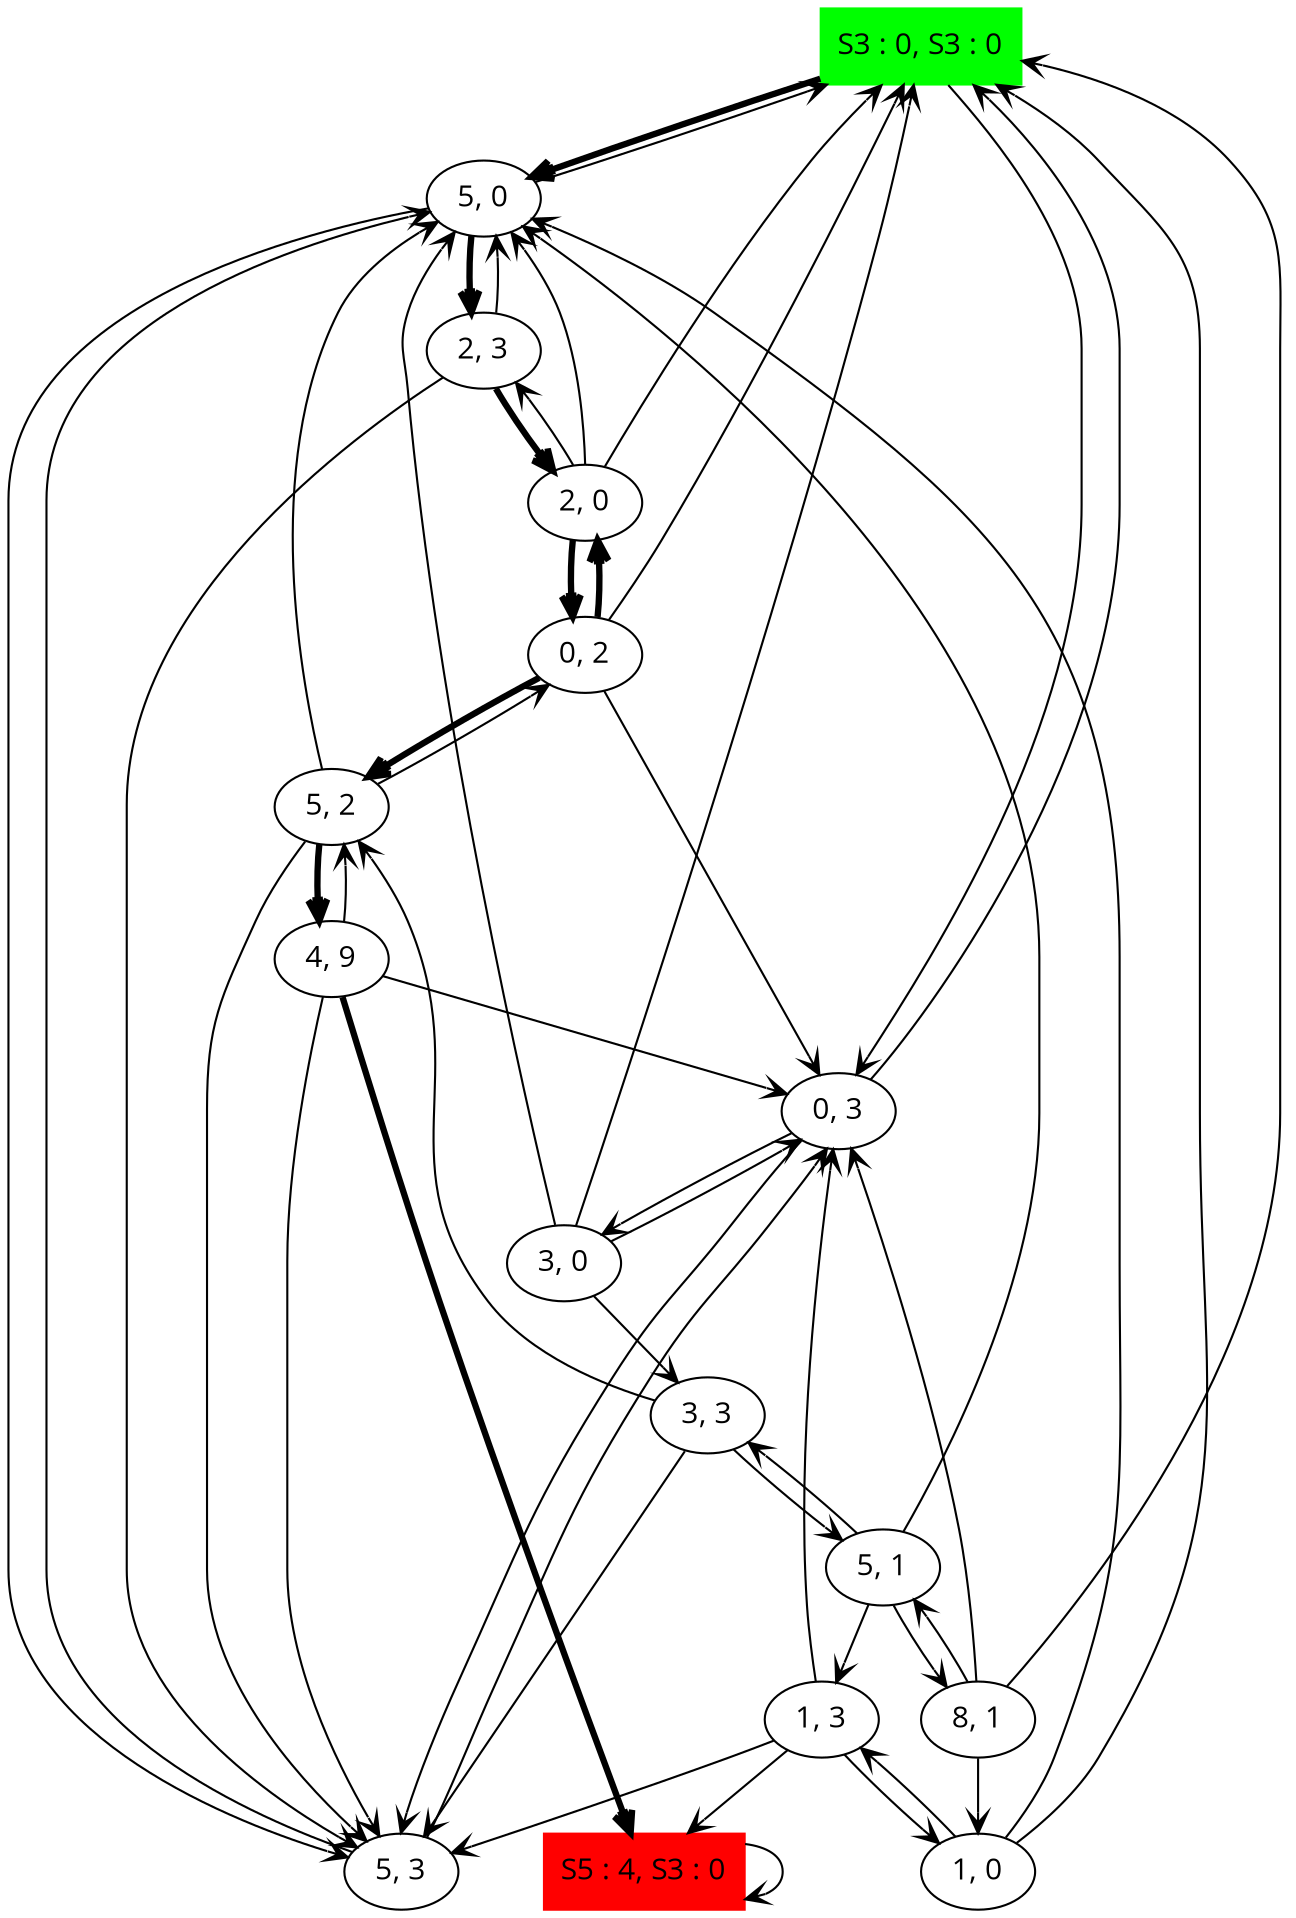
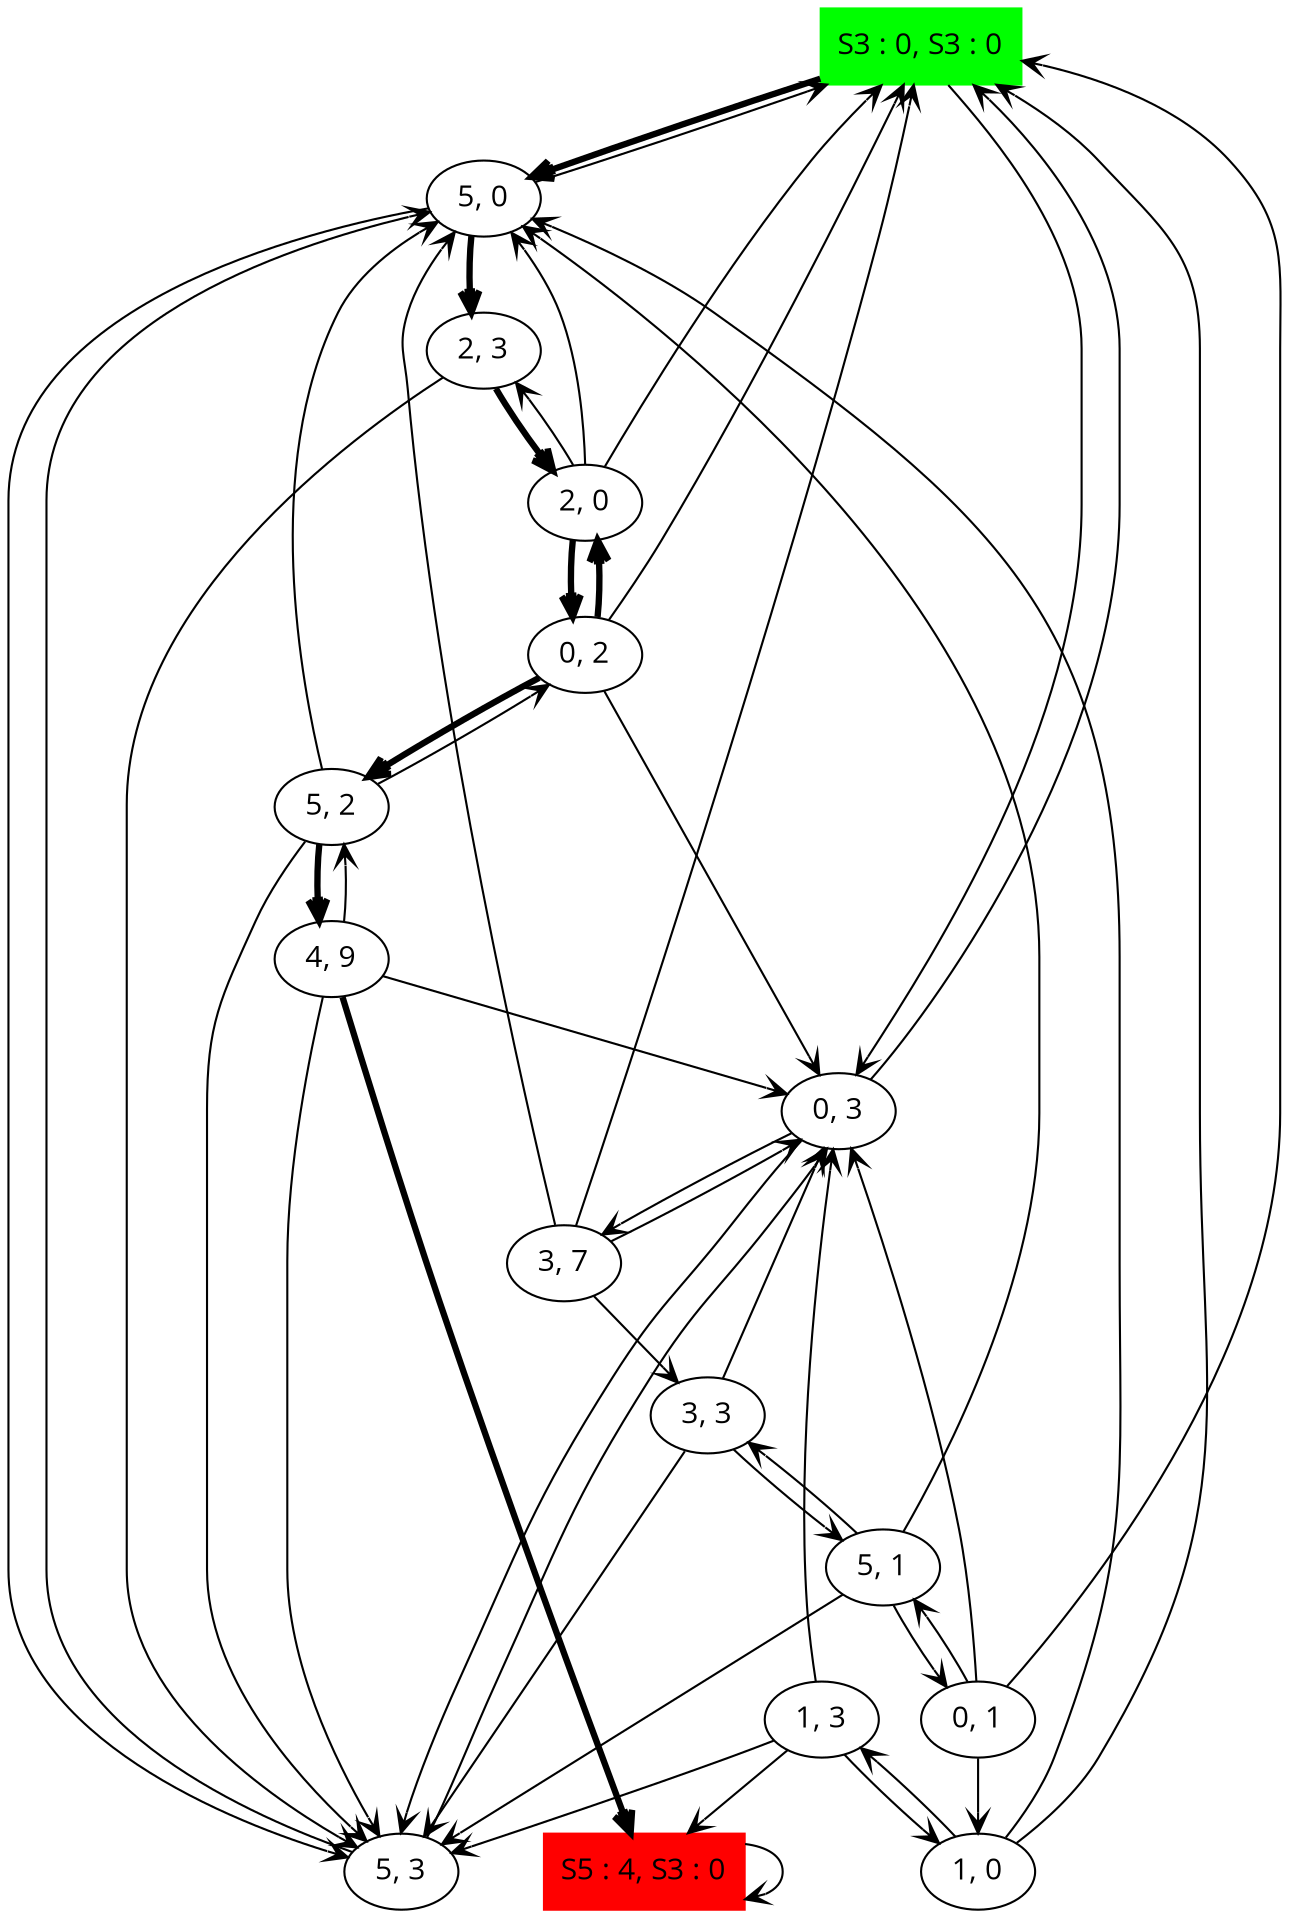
edge "2, 3" -> "5, 0": removed
edge "3, 3" -> "5, 2": now "3, 3" -> "0, 3"
node "3, 0": label "3, 0" -> "3, 7"
edge "5, 1" -> "1, 3": now "5, 1" -> "5, 3"
node "8, 1": label "8, 1" -> "0, 1"
